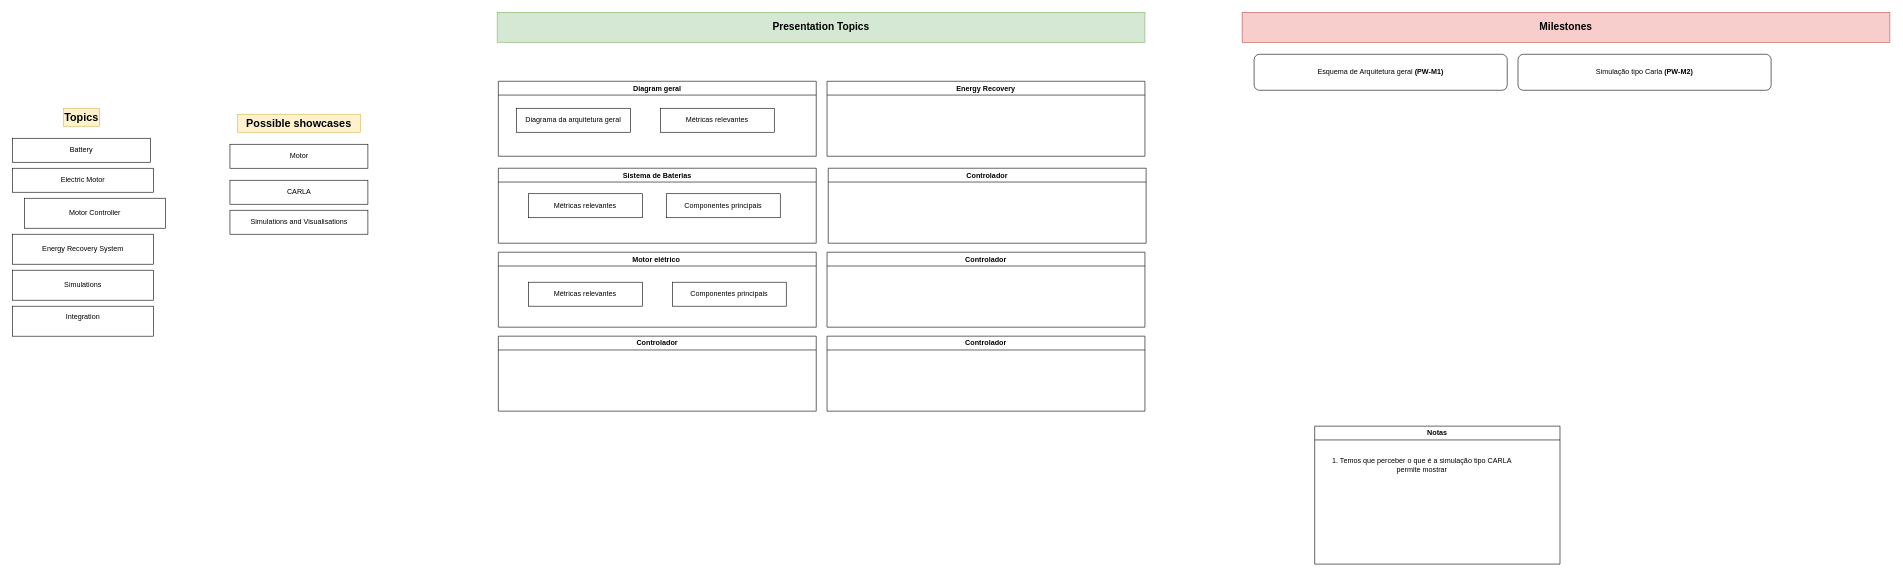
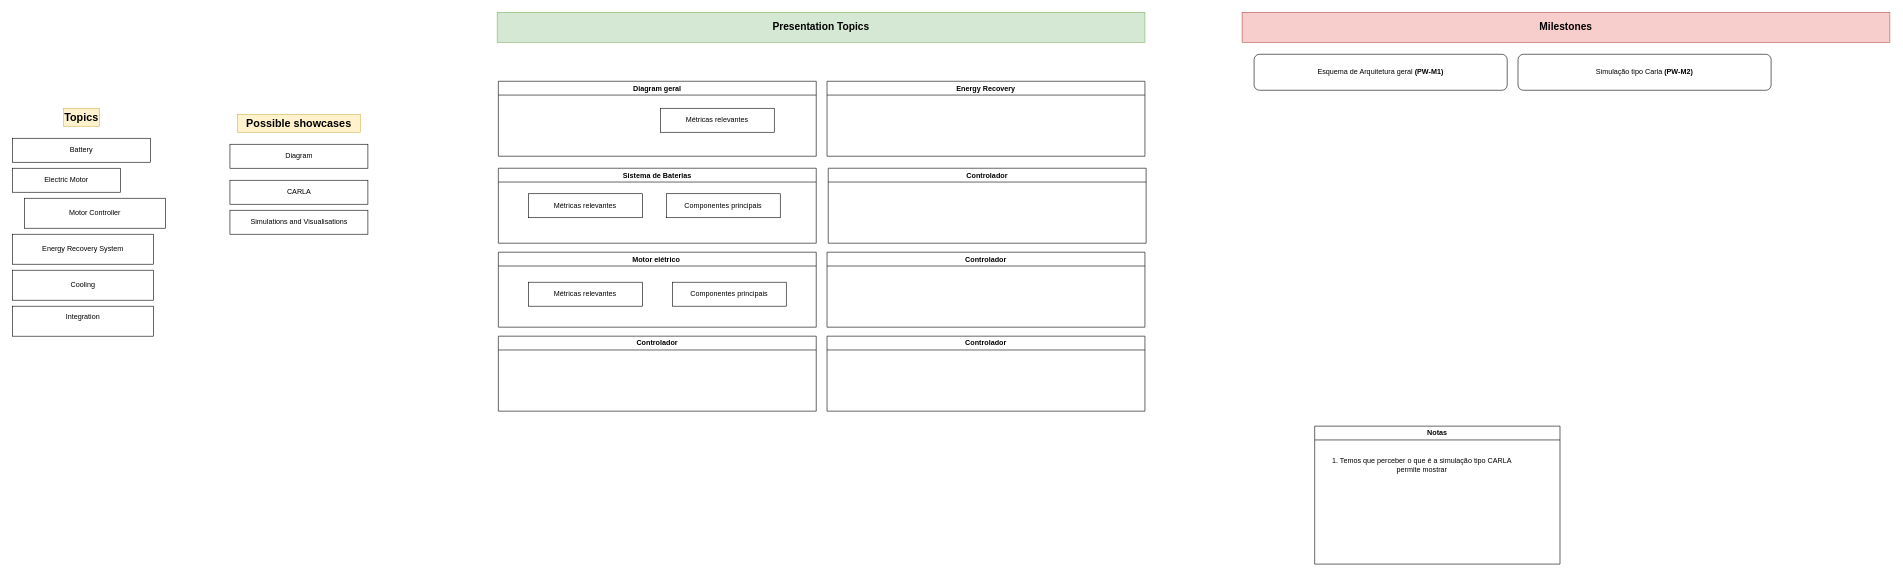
node "Diagrama da arquitetura geral": removed
node "Motor": label "Motor" -> "Diagram"
node "Electric Motor": size 141x24 -> 108x24
node "Simulations": label "Simulations" -> "Cooling"
